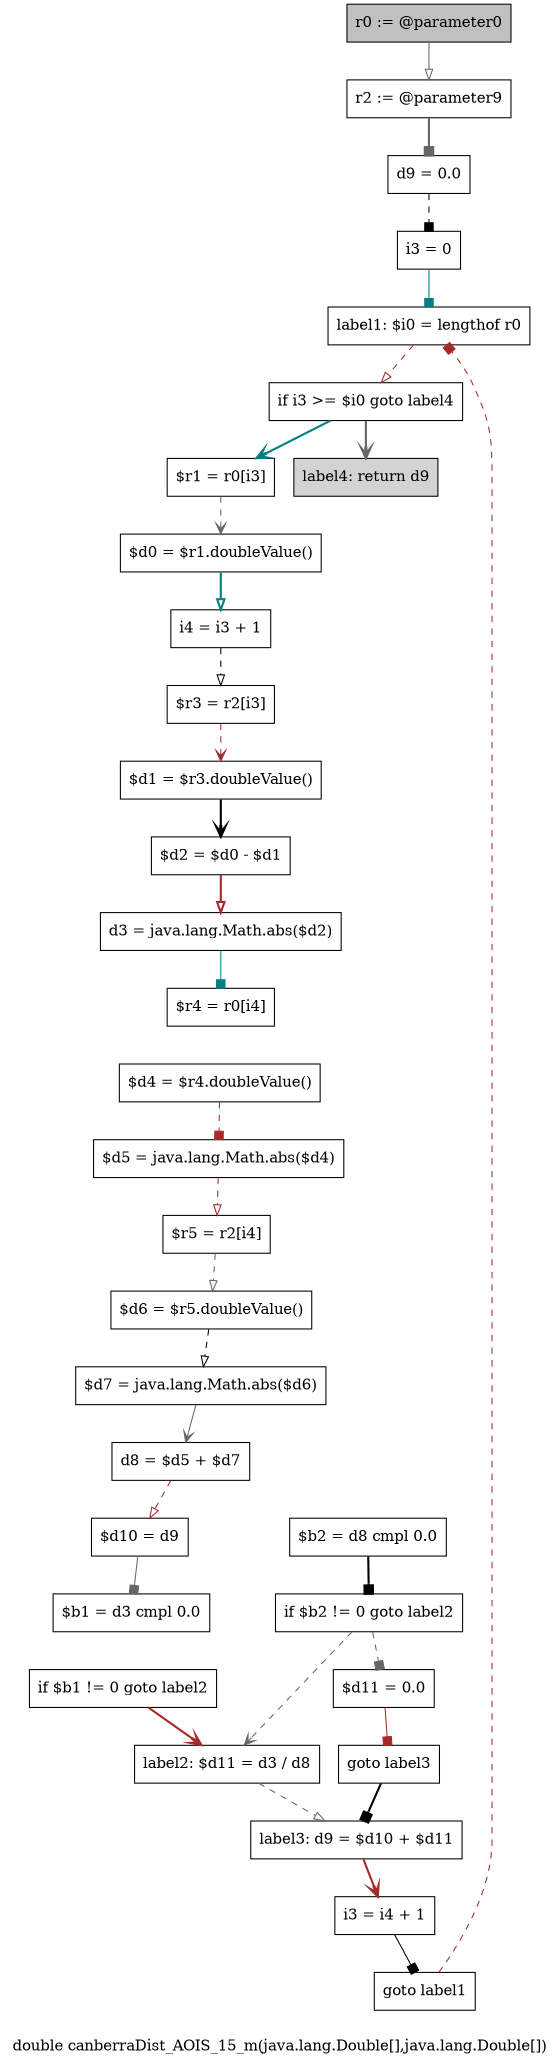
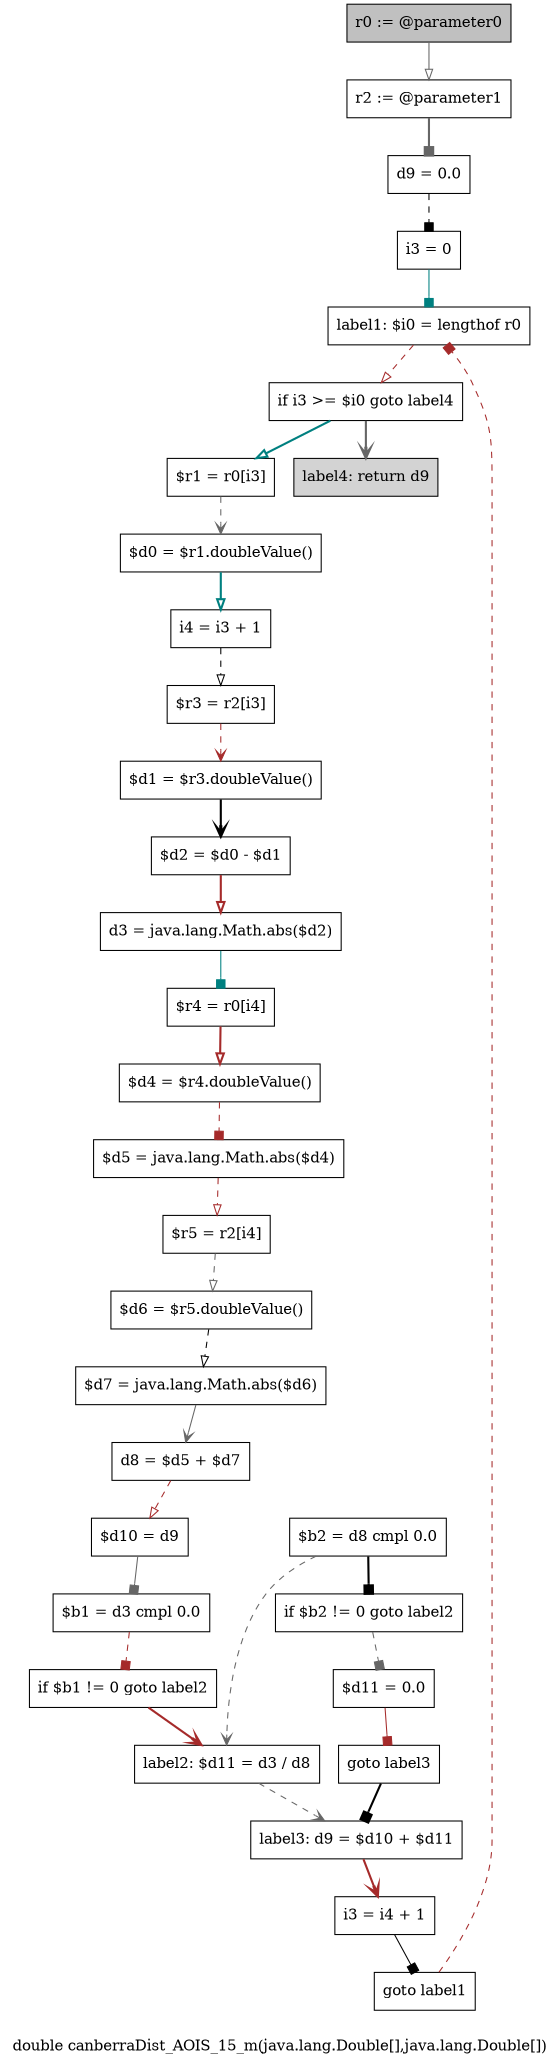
node "r2 := @parameter9": label "r2 := @parameter9" -> "r2 := @parameter1"
edge "if i3 >= $i0 goto label4" -> "$r1 = r0[i3]": arrowhead vee -> onormal
edge "$r4 = r0[i4]" -> "$d4 = $r4.doubleValue()": added
edge "$b1 = d3 cmpl 0.0" -> "if $b1 != 0 goto label2": added
edge "if $b2 != 0 goto label2" -> "label2: $d11 = d3 / d8": now "$b2 = d8 cmpl 0.0" -> "label2: $d11 = d3 / d8"
edge "label2: $d11 = d3 / d8" -> "label3: d9 = $d10 + $d11": arrowhead onormal -> vee
